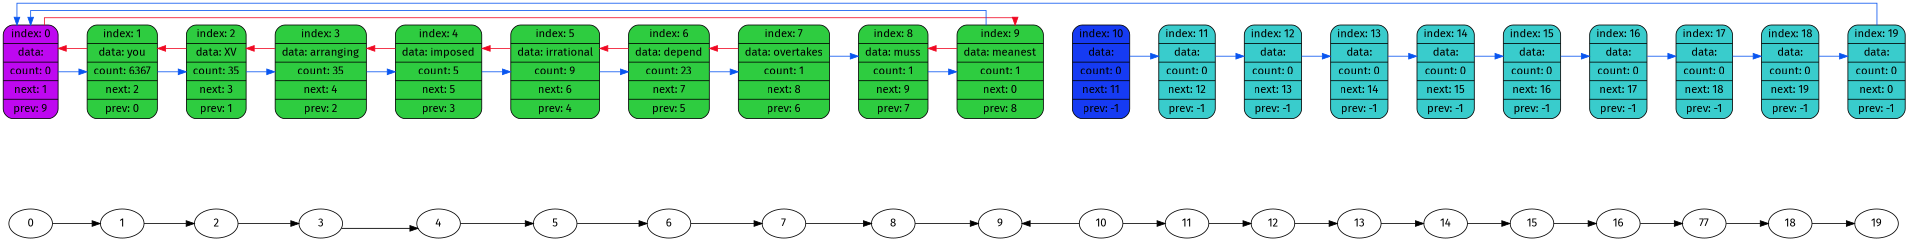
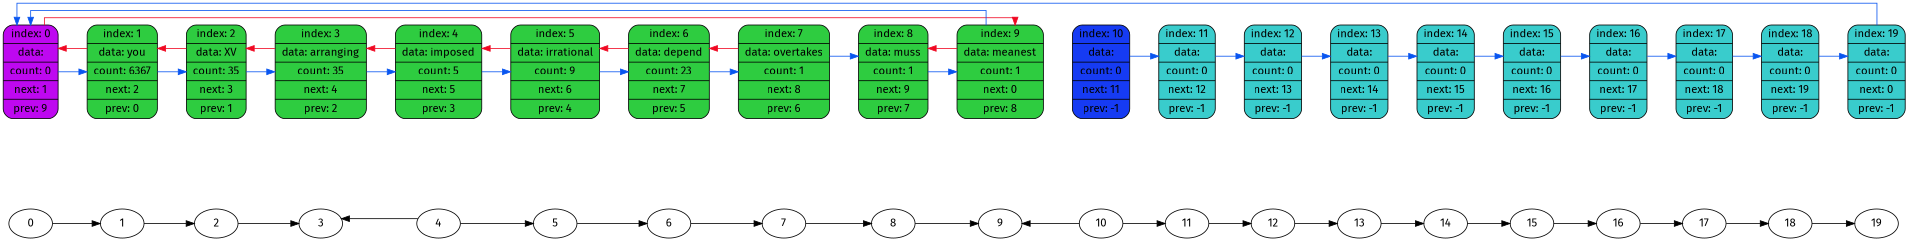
node "77": label "77" -> "17"
edge "3" -> "4": reversed
